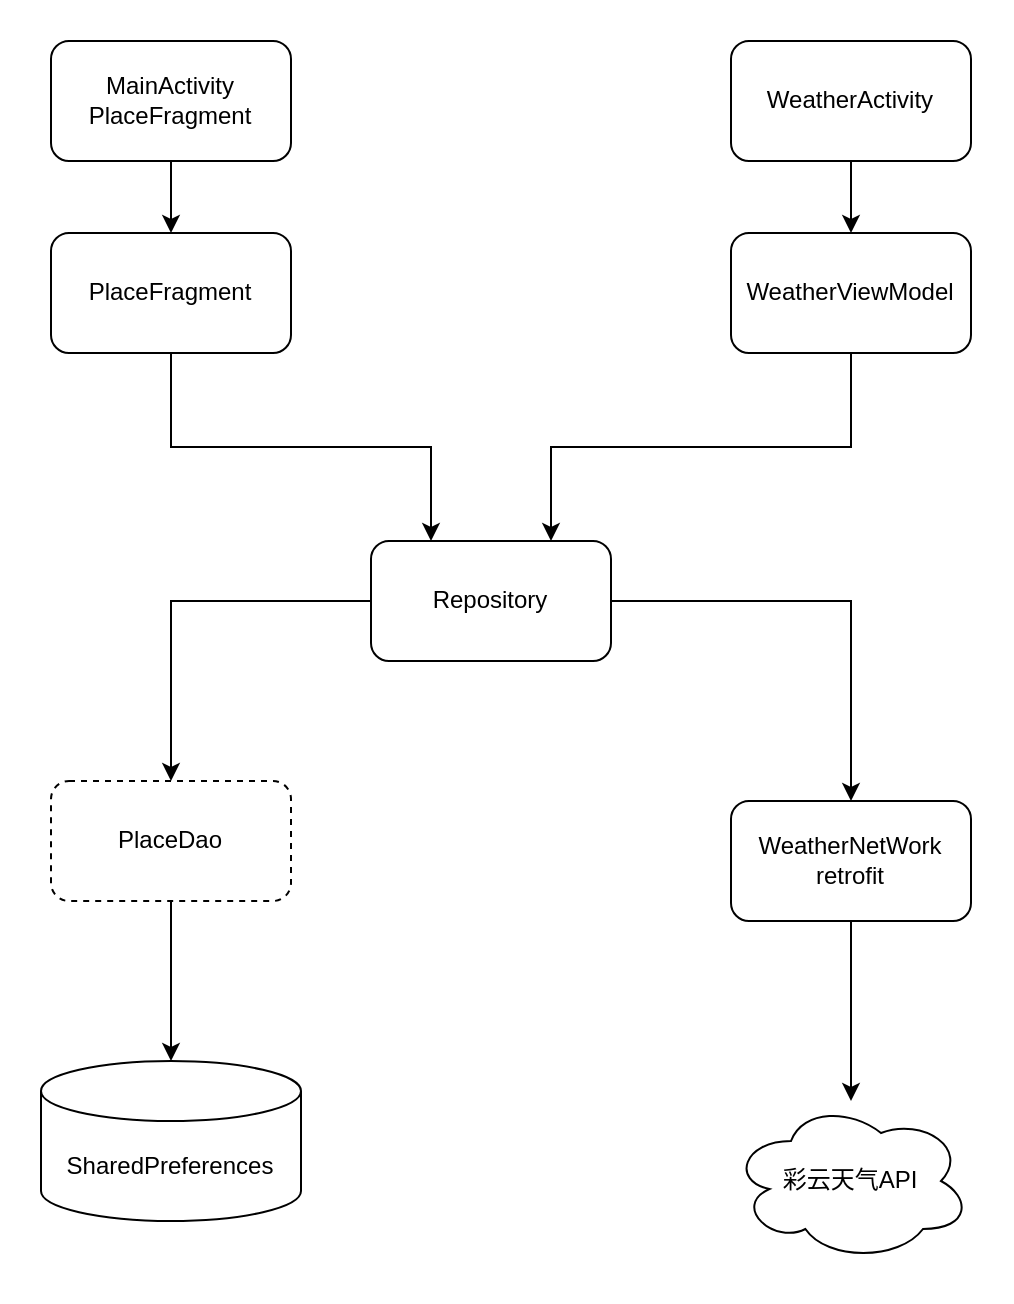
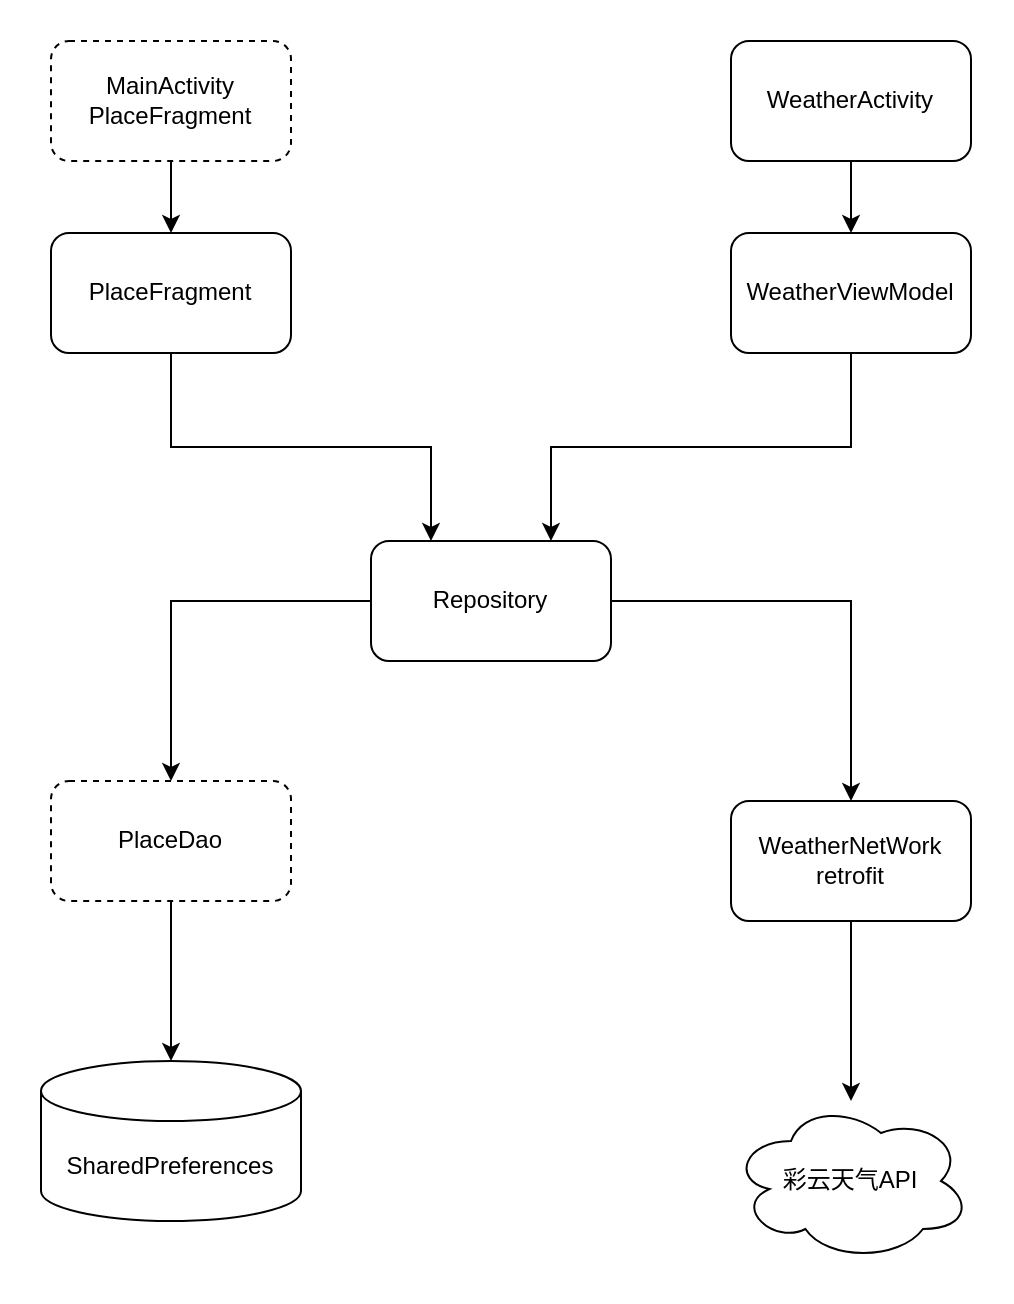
node "MainActivity PlaceFragment": style solid -> dashed
